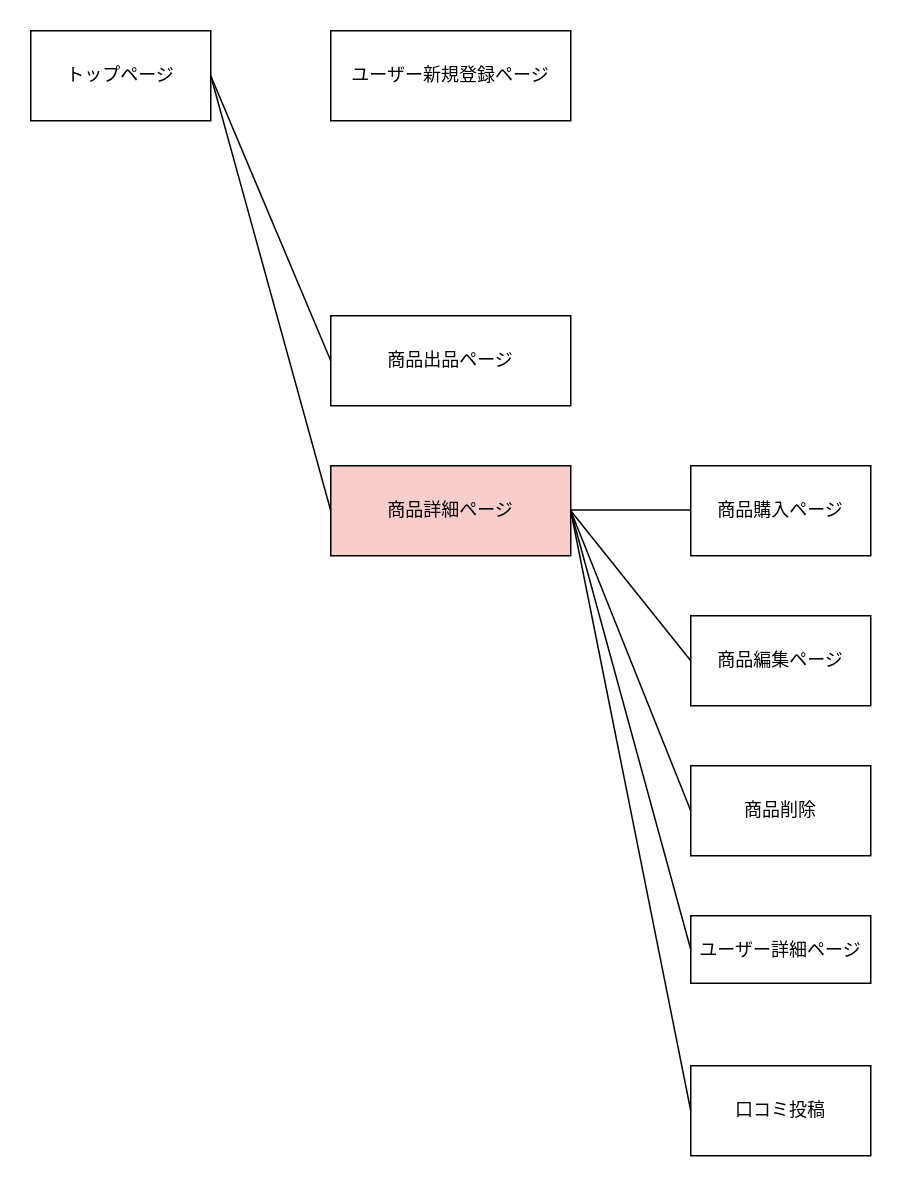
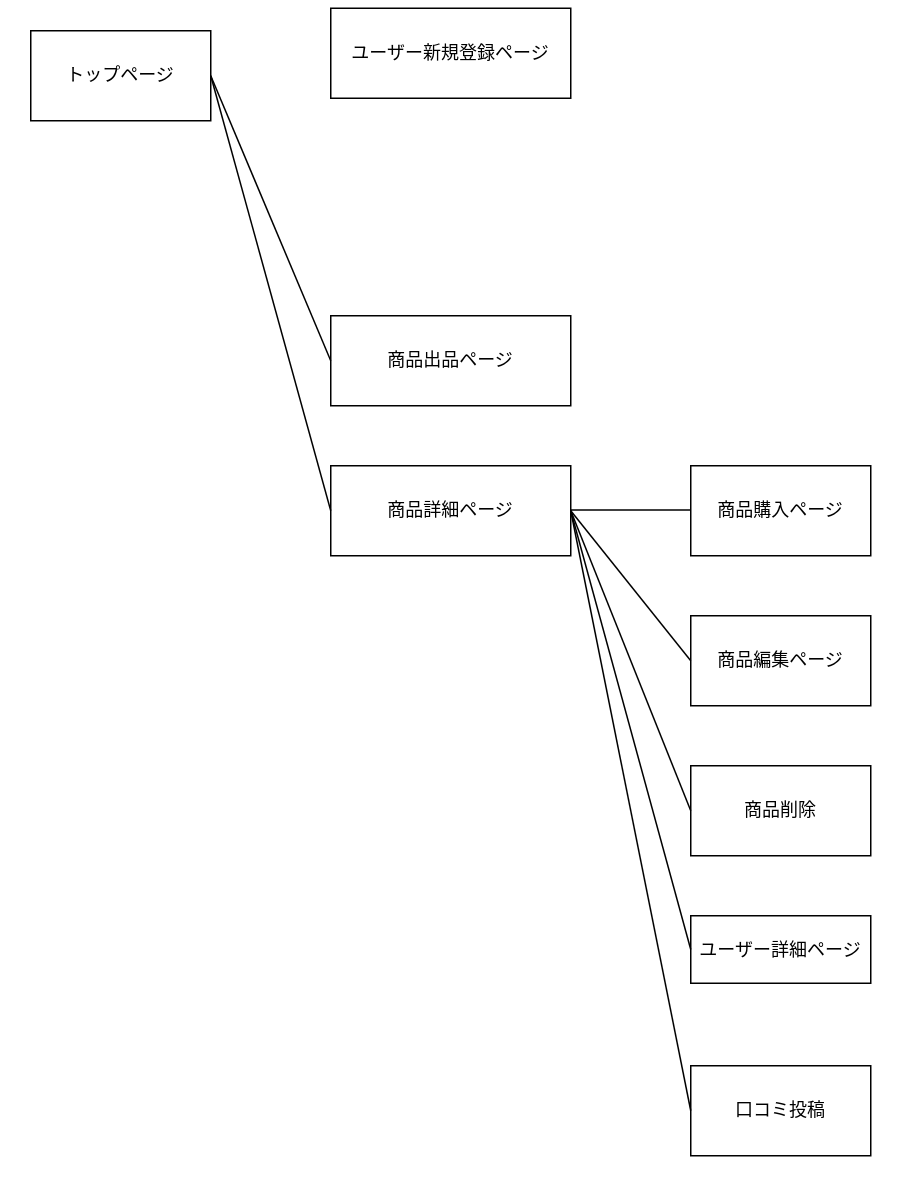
node "ユーザー新規登録ページ": moved (451, 76) -> (451, 53)
node "商品詳細ページ": fillcolor #f8cecc -> #ffffff
